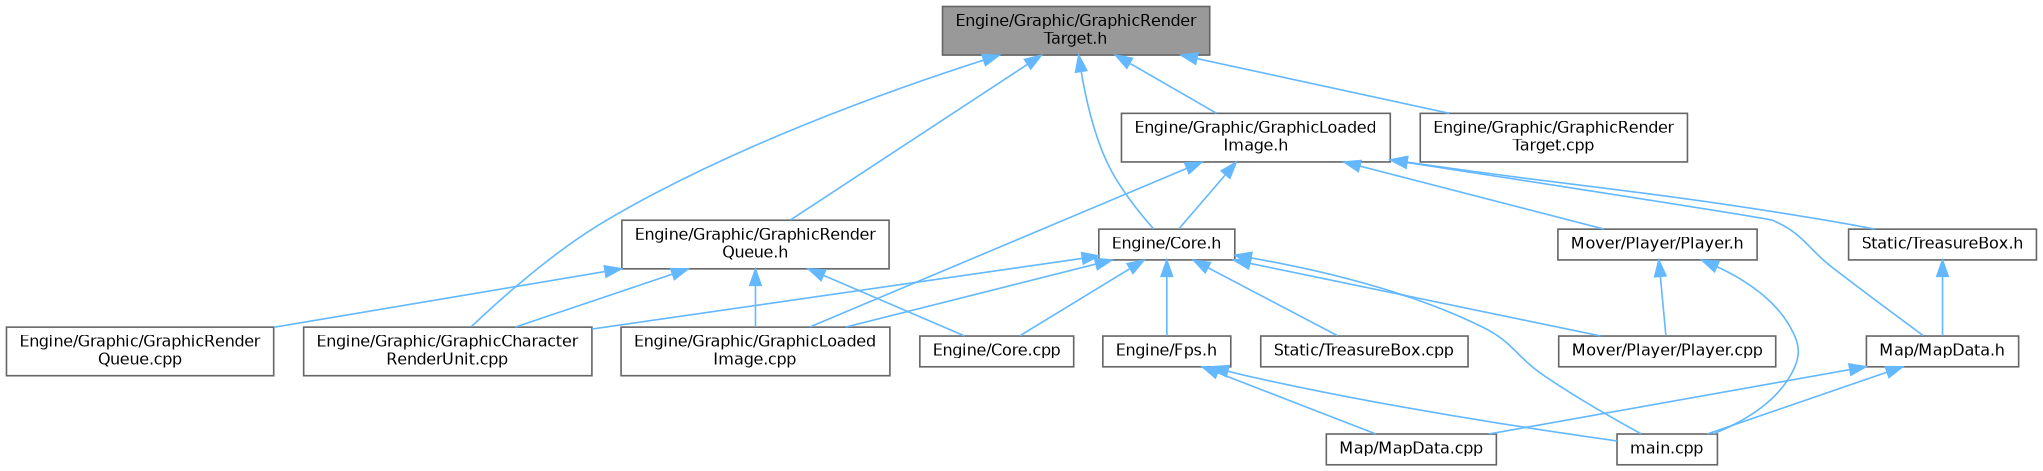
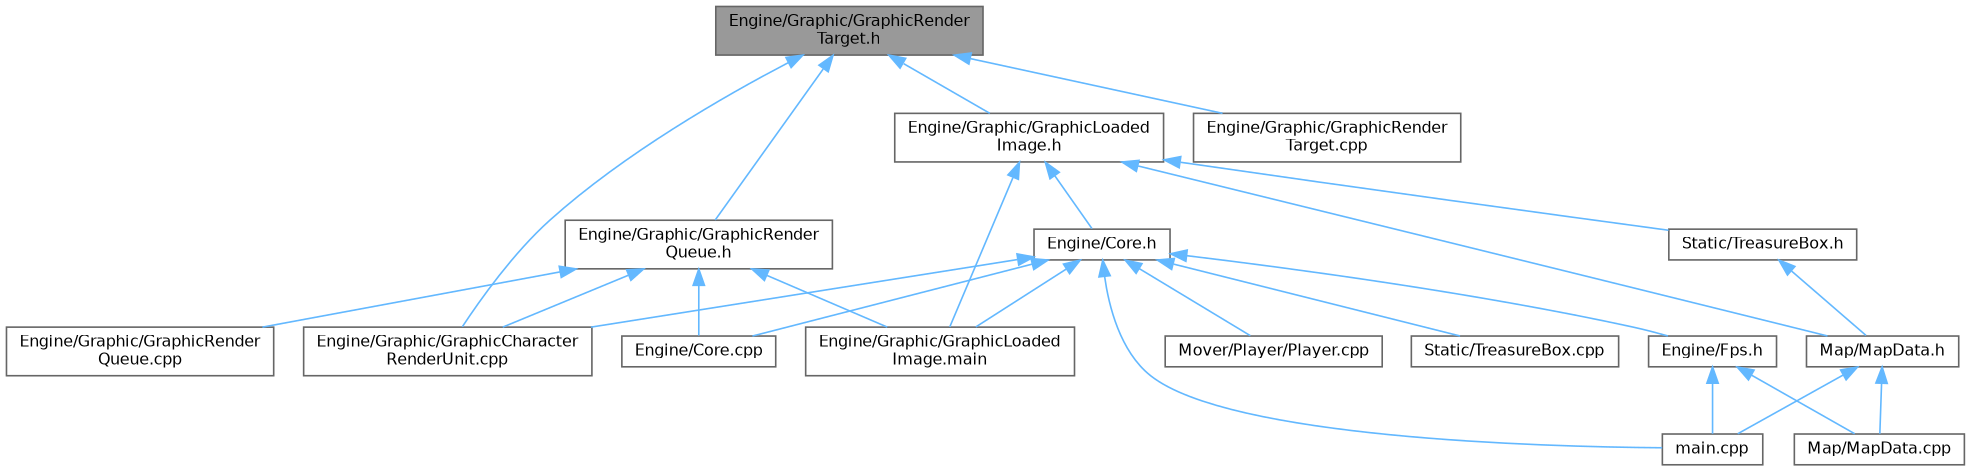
edge "Engine/Core.h" -> "Engine/Graphic/GraphicRender Target.h": removed
node "Mover/Player/Player.h": removed
node "Engine/Graphic/GraphicLoaded Image.cpp": label "Engine/Graphic/GraphicLoaded Image.cpp" -> "Engine/Graphic/GraphicLoaded Image.main"
